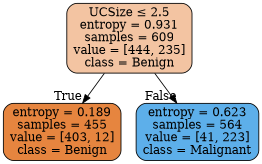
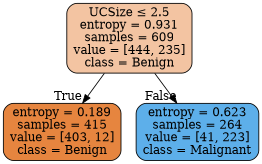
node "entropy = 0.189": text "samples = 455" -> "samples = 415"
node "entropy = 0.623": text "samples = 564" -> "samples = 264"
